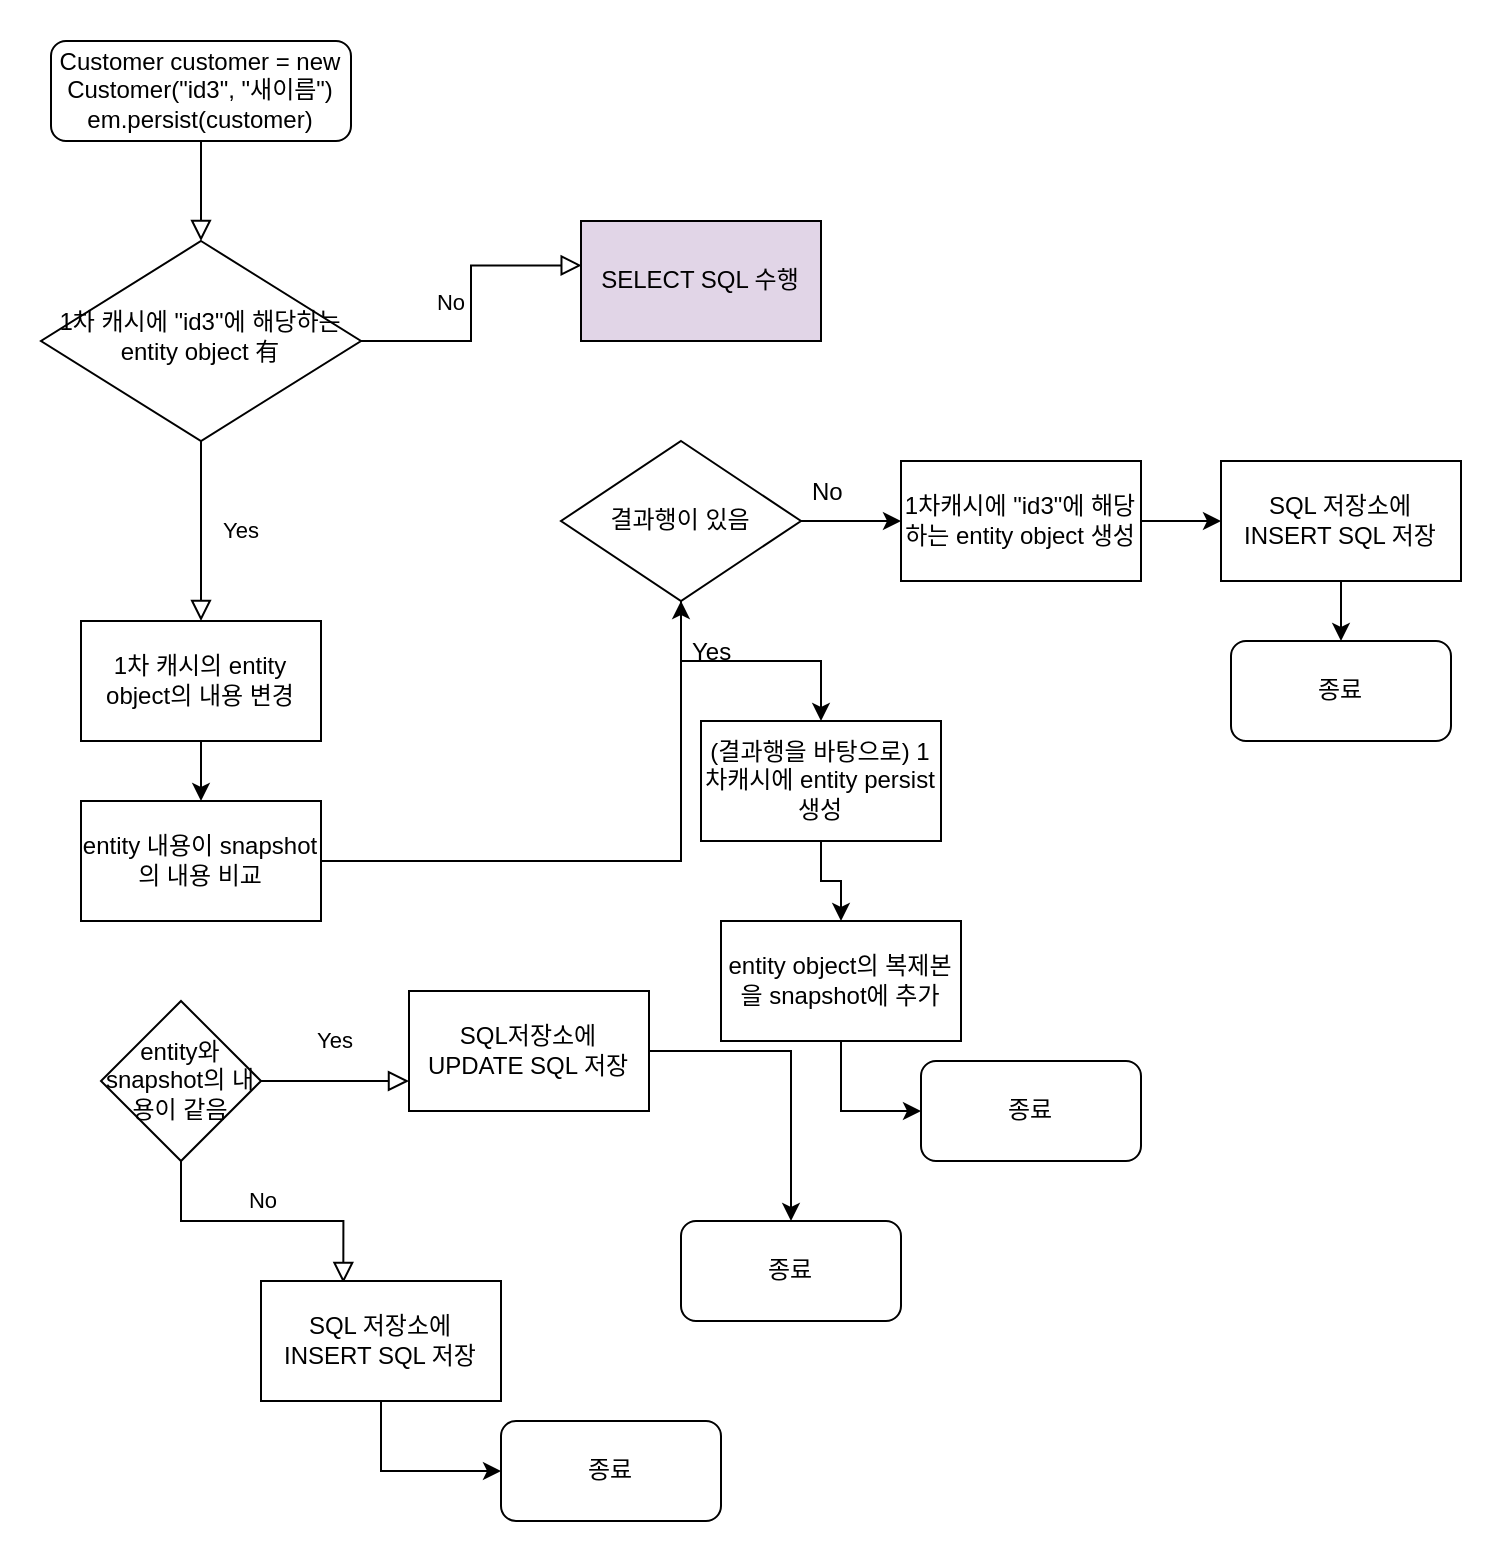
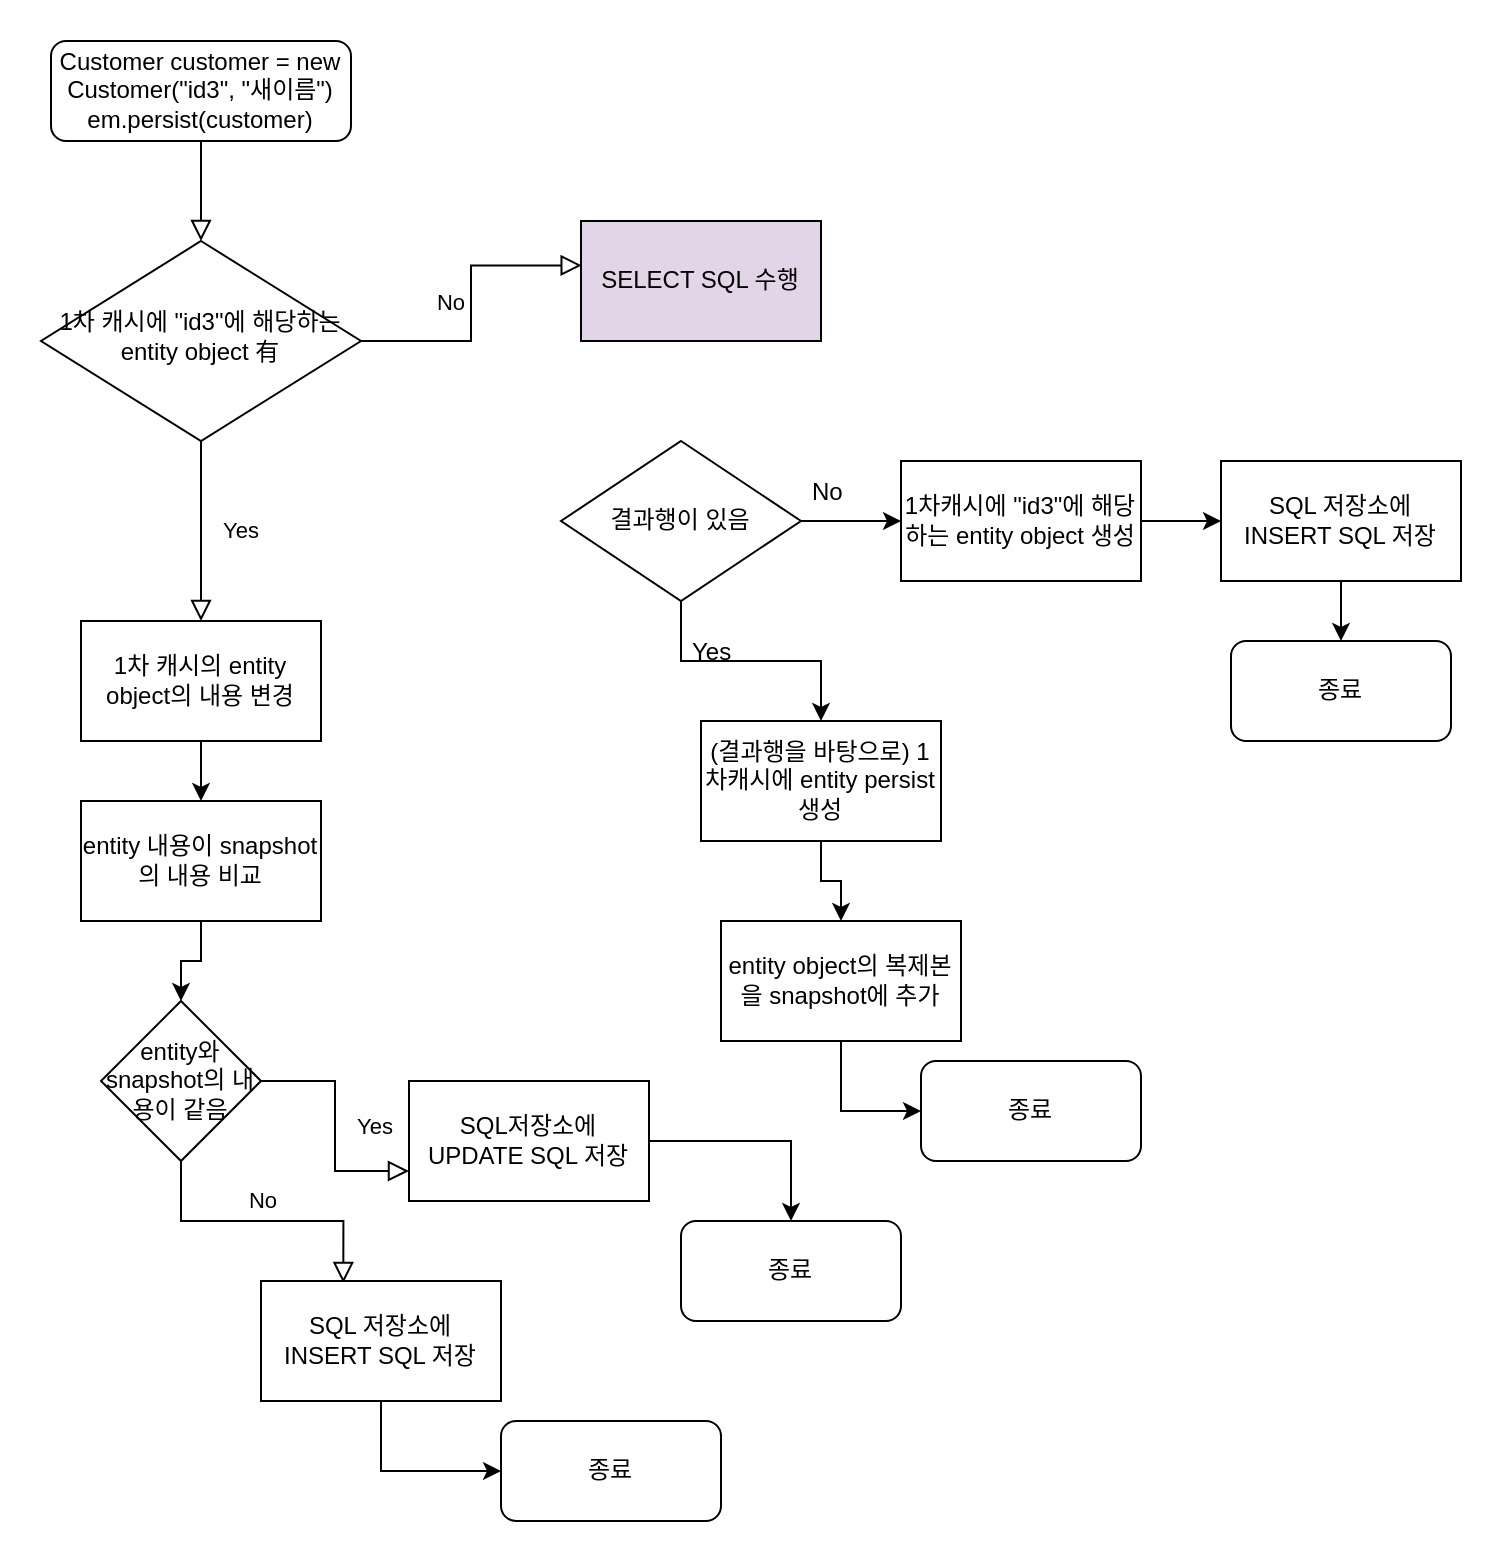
edge "entity 내용이 snapshot의 내용 비교" -> "결과행이 있음": now "entity 내용이 snapshot의 내용 비교" -> "entity와 snapshot의 내용이 같음"
node "SQL저장소에 UPDATE SQL 저장": moved (529, 1051) -> (529, 1141)
